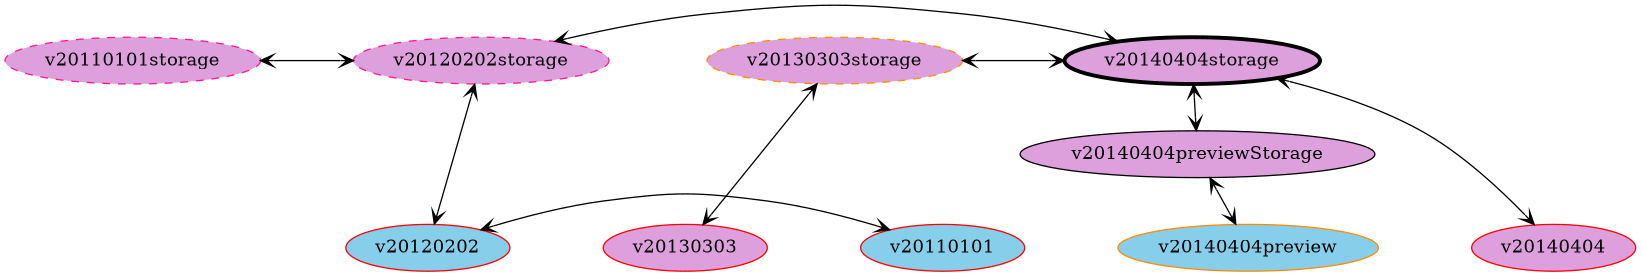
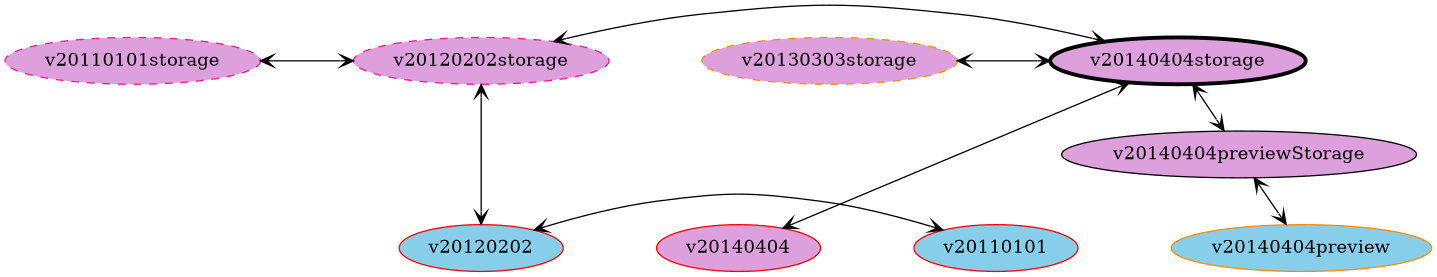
node "v20130303": removed
